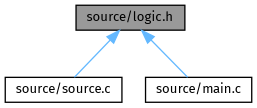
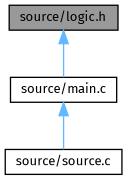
edge "source/source.c" -> "source/logic.h": now "source/source.c" -> "source/main.c"
